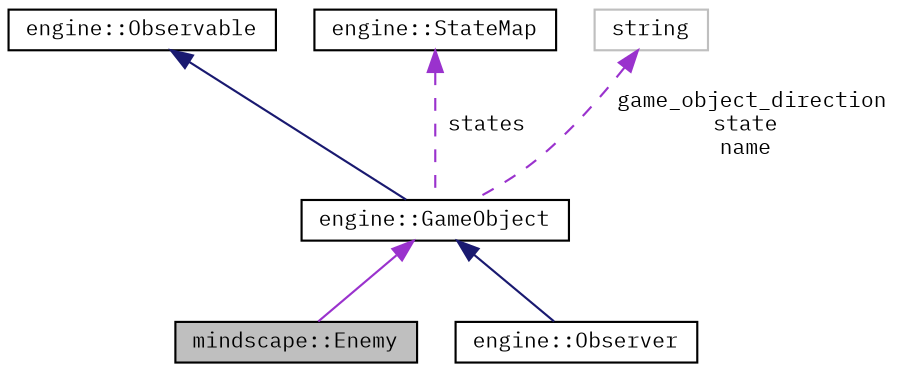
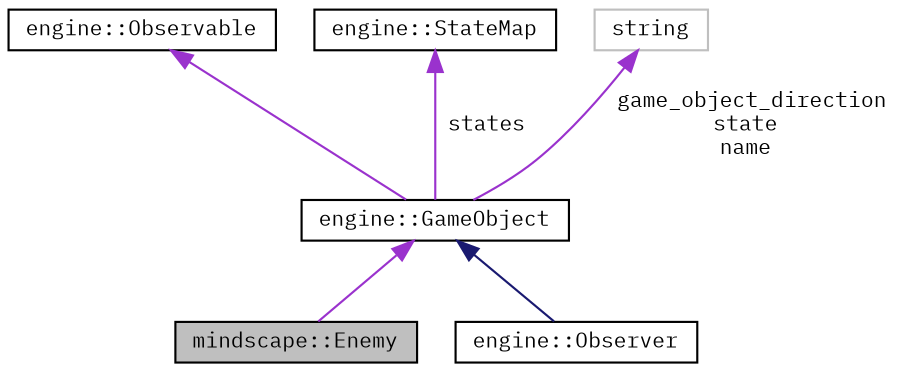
edge "engine::GameObject" -> "engine::Observable": color midnightblue -> darkorchid3
edge "engine::GameObject" -> "engine::StateMap": style dashed -> solid
edge "engine::GameObject" -> "string": style dashed -> solid
